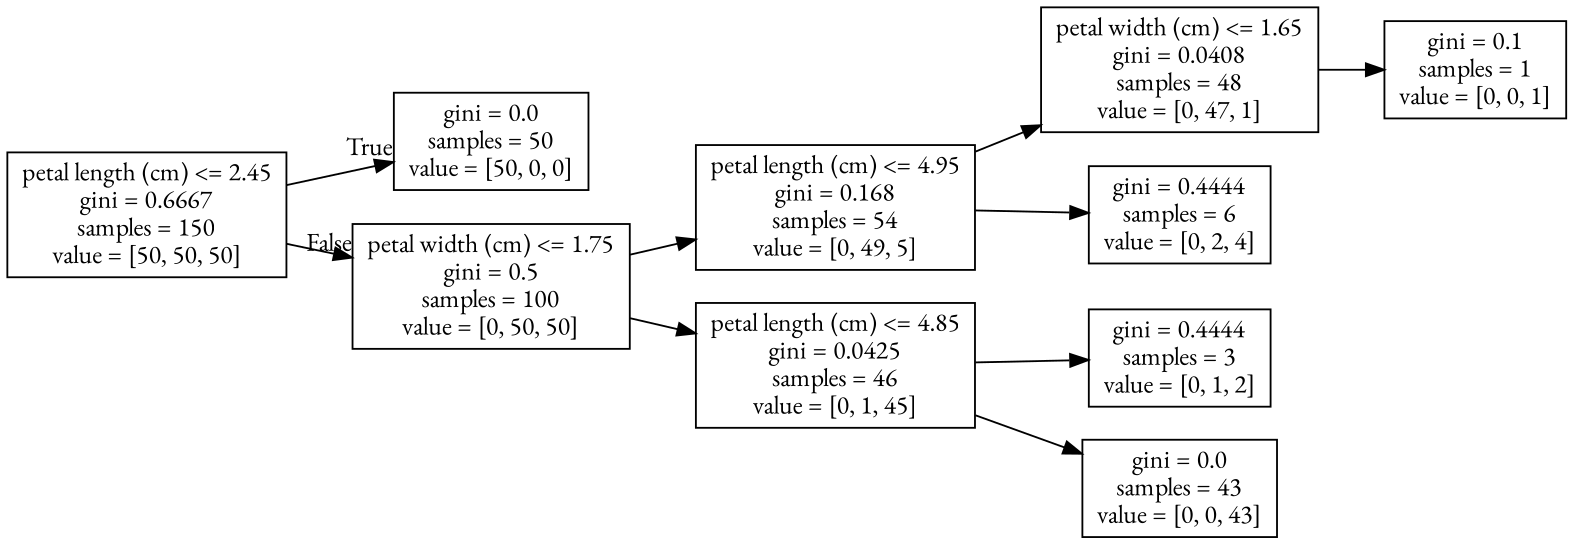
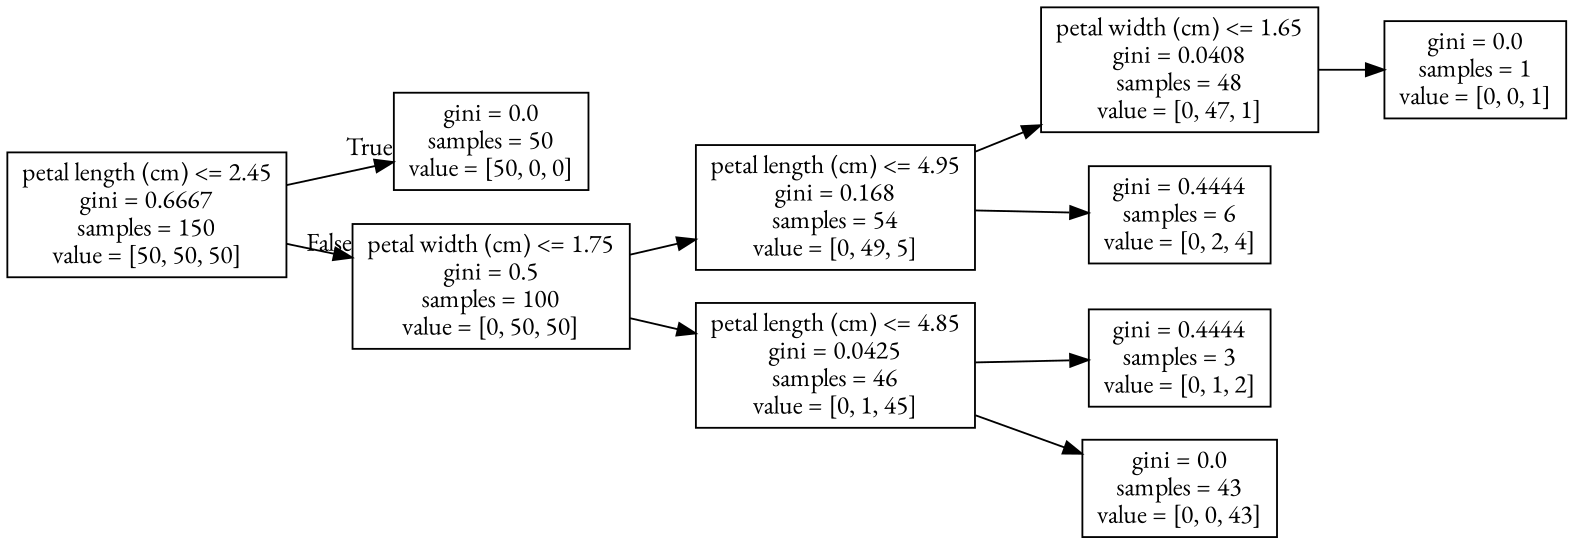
node "gini = 0.1 samples = 1 value = [0, 0, 1]": label "gini = 0.1 samples = 1 value = [0, 0, 1]" -> "gini = 0.0 samples = 1 value = [0, 0, 1]"
